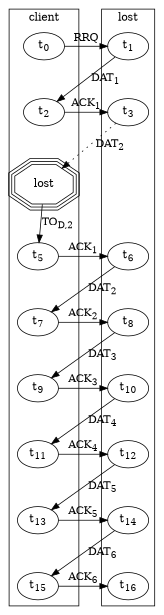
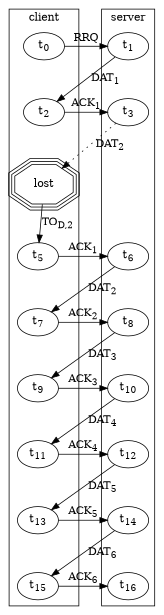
cluster "lost": label "lost" -> "server"
